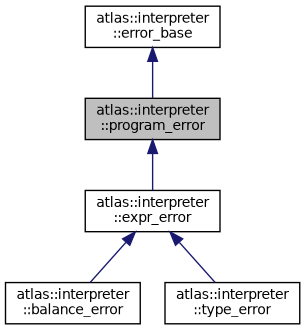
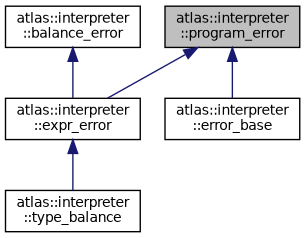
edge "atlas::interpreter ::program_error" -> "atlas::interpreter ::error_base": reversed
edge "atlas::interpreter ::balance_error" -> "atlas::interpreter ::expr_error": reversed
node "atlas::interpreter ::type_error": label "atlas::interpreter ::type_error" -> "atlas::interpreter ::type_balance"
